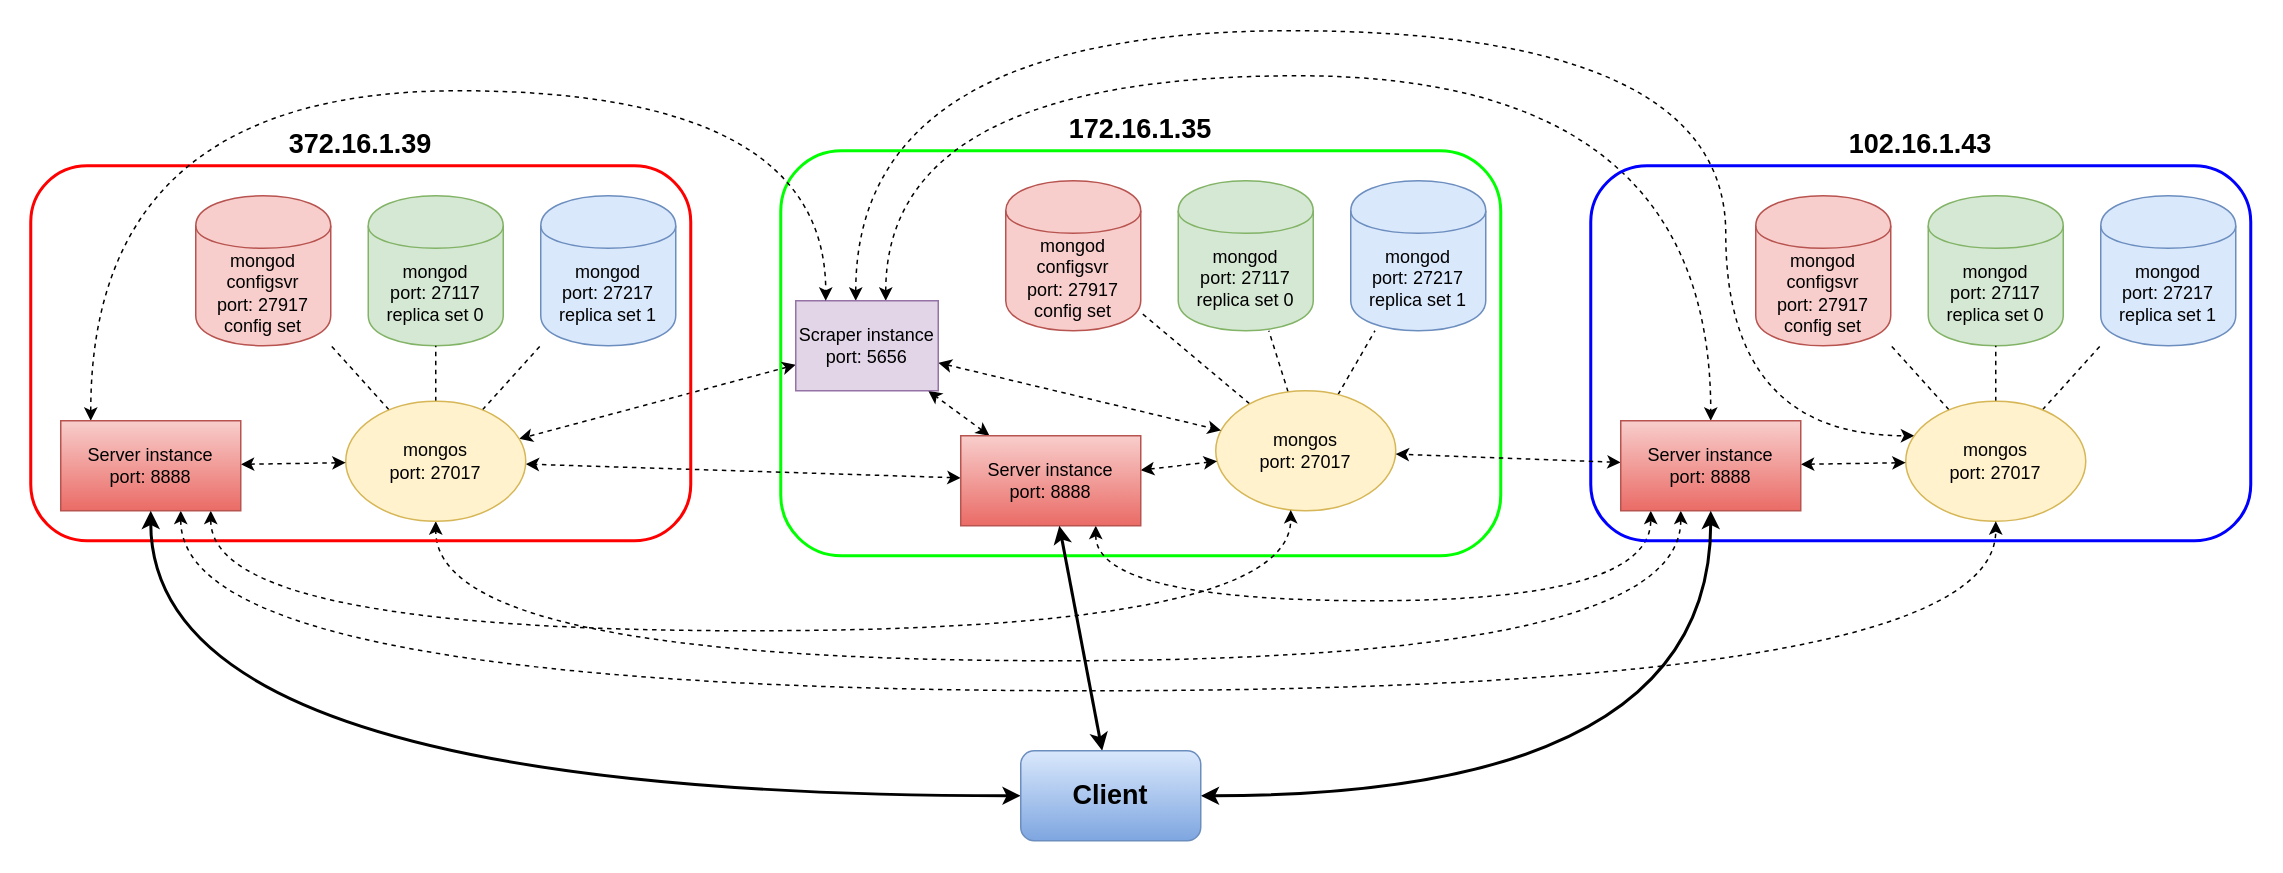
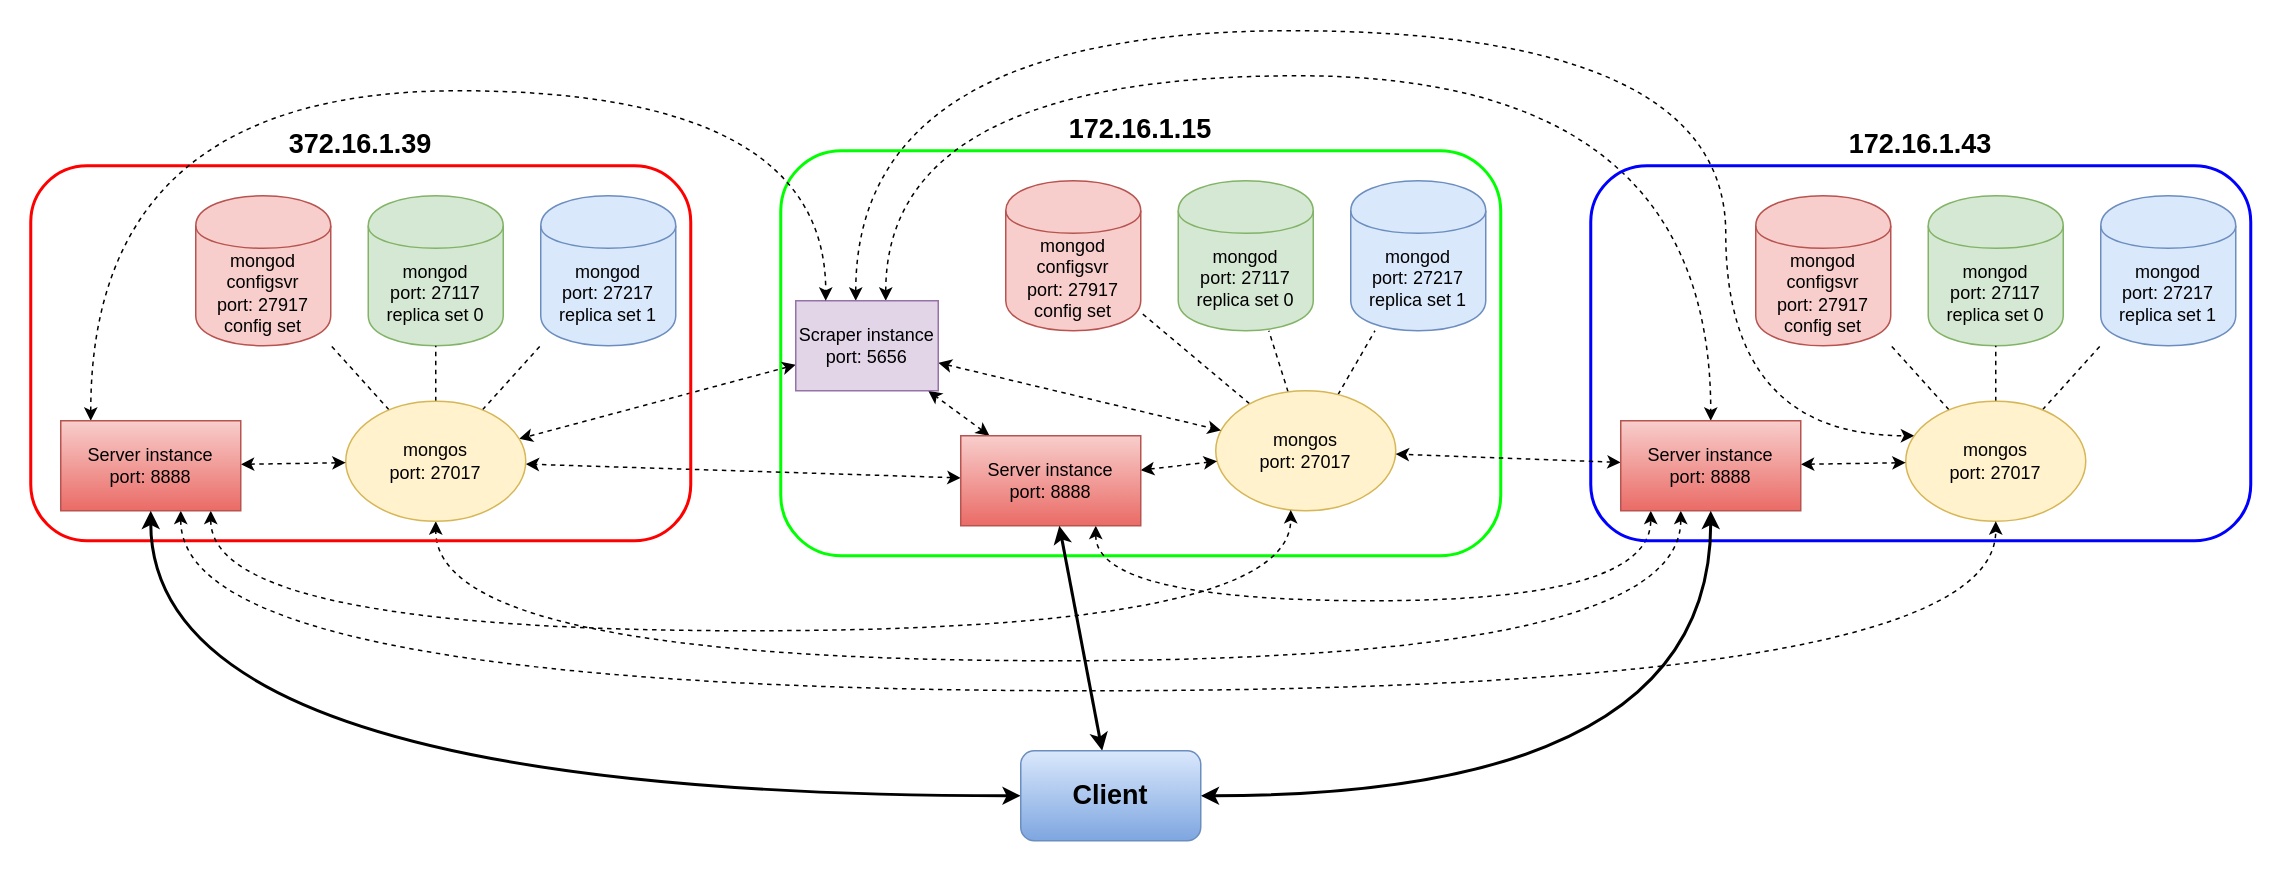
node "172.16.1.35": label "172.16.1.35" -> "172.16.1.15"
node "102.16.1.43": label "102.16.1.43" -> "172.16.1.43"
